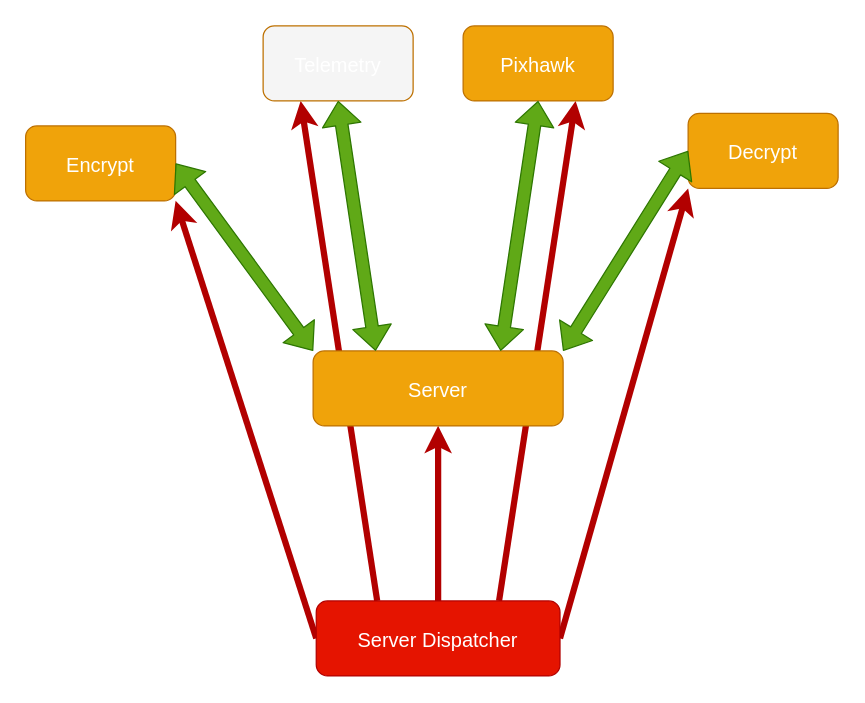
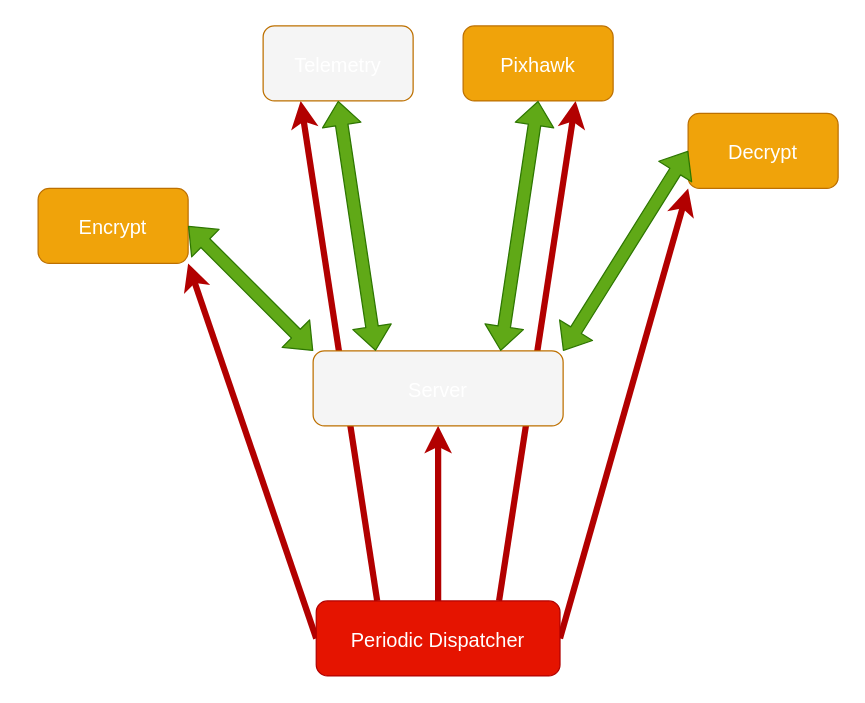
node "Encrypt": moved (101, 163) -> (113, 226)
node "Server": fillcolor #f0a30a -> #f5f5f5
node "Server Dispatcher": label "Server Dispatcher" -> "Periodic Dispatcher"
